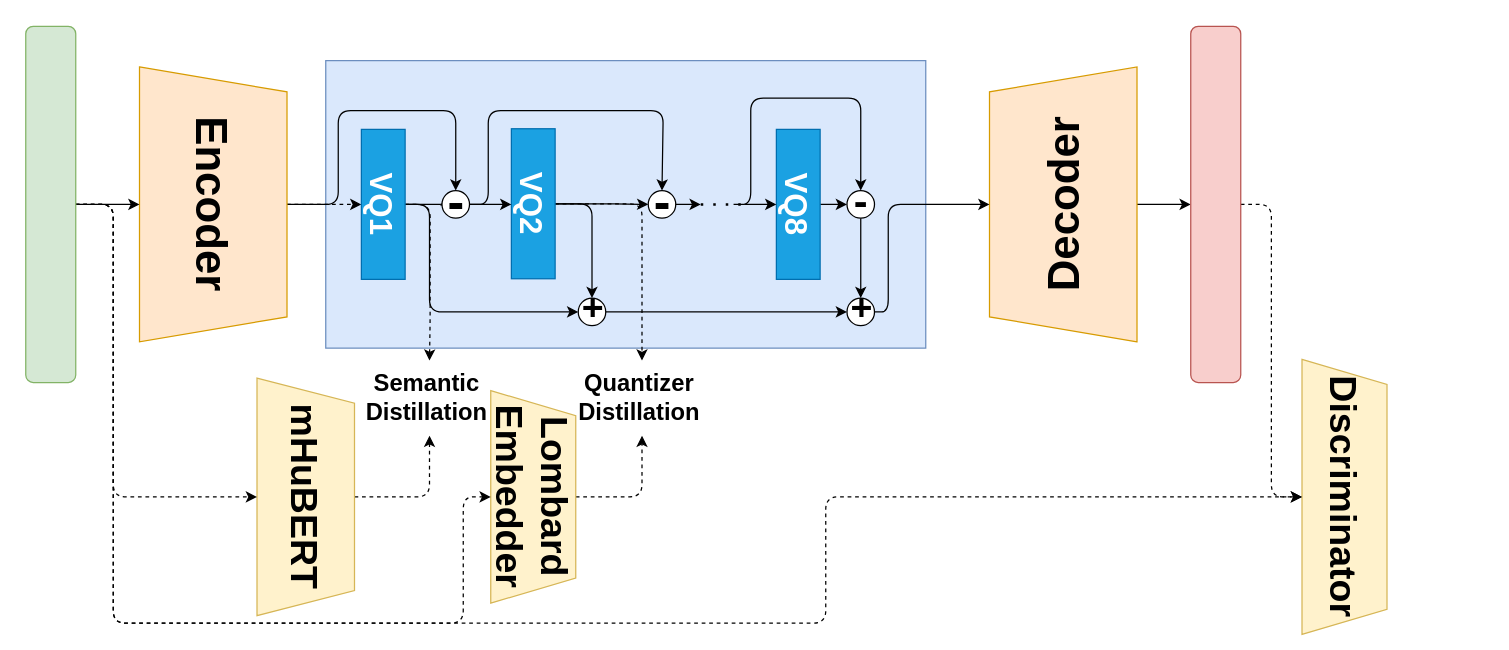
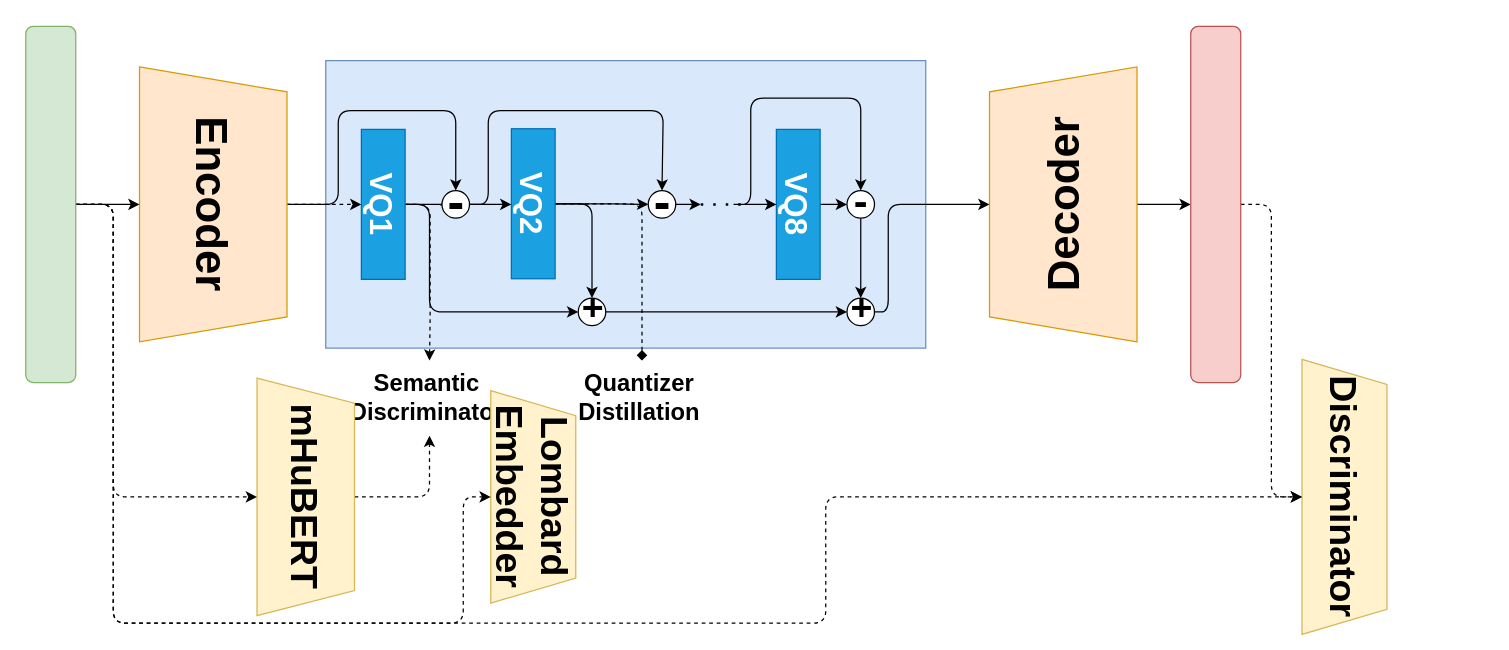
edge "VQ2" -> "Quantizer Distillation": arrowhead classic -> diamond
node "Semantic Distillation": label "Semantic Distillation" -> "Semantic Discriminator"
edge "Lombard Embedder" -> "Quantizer Distillation": removed
